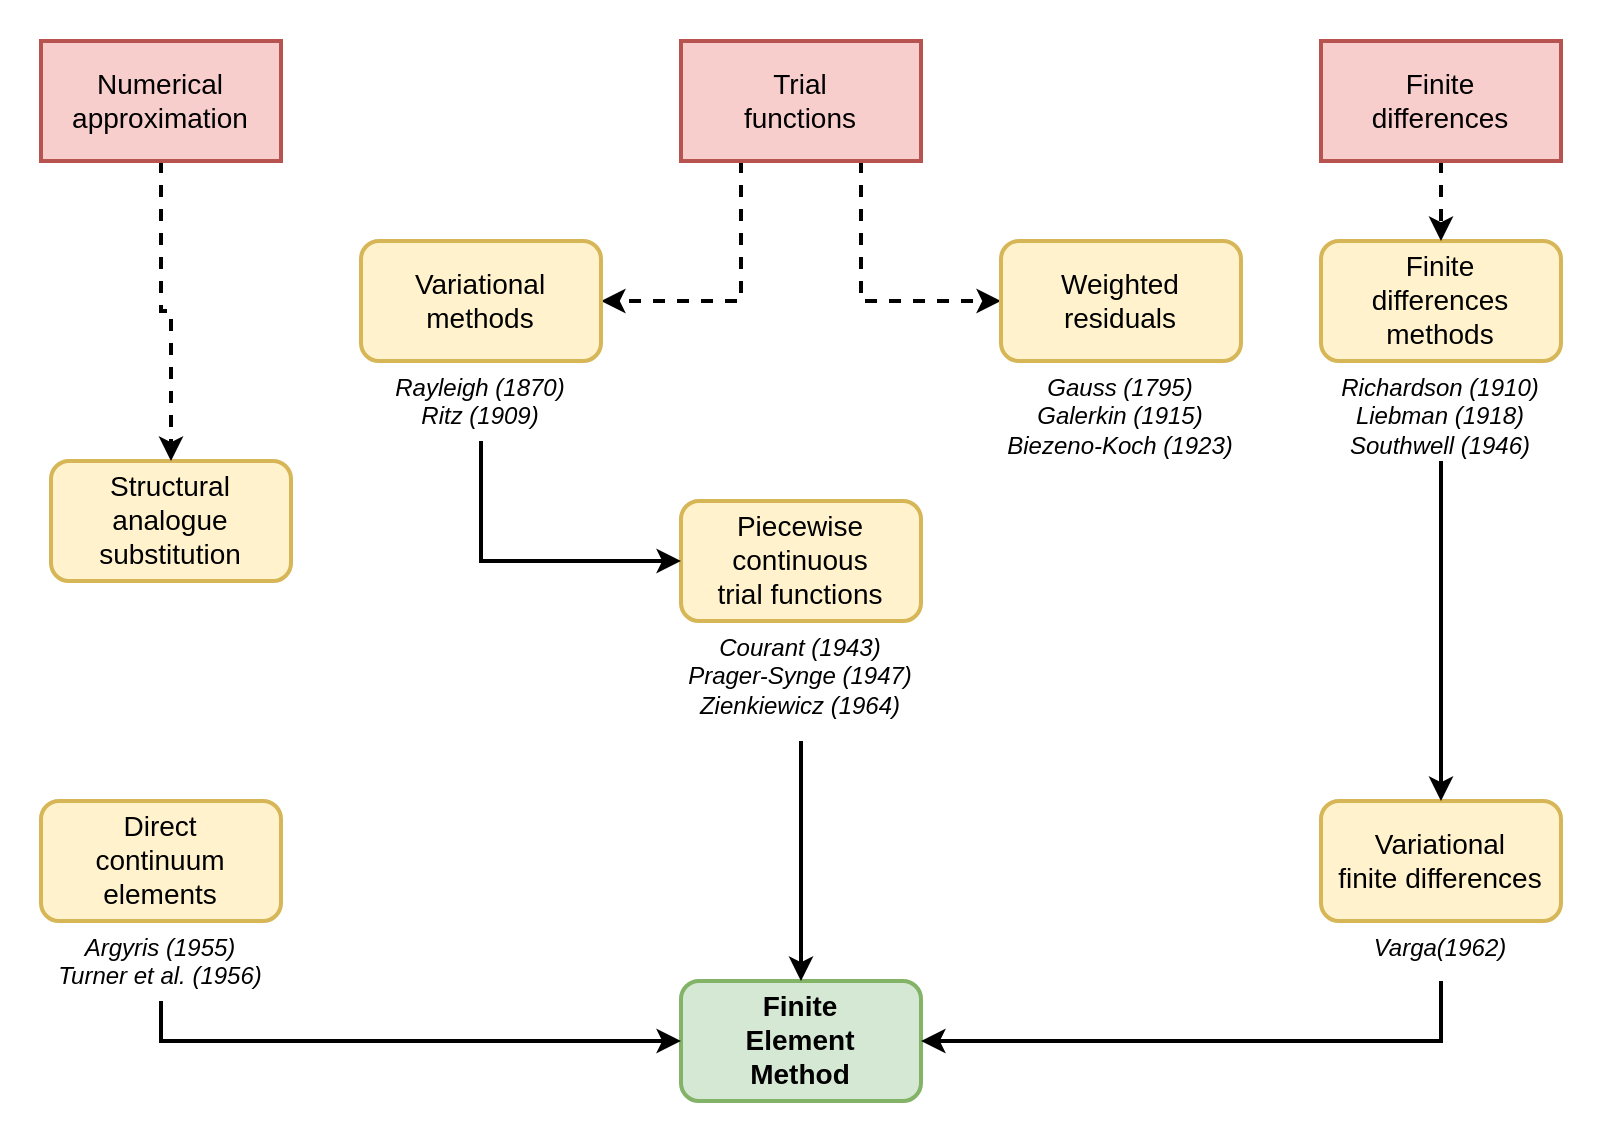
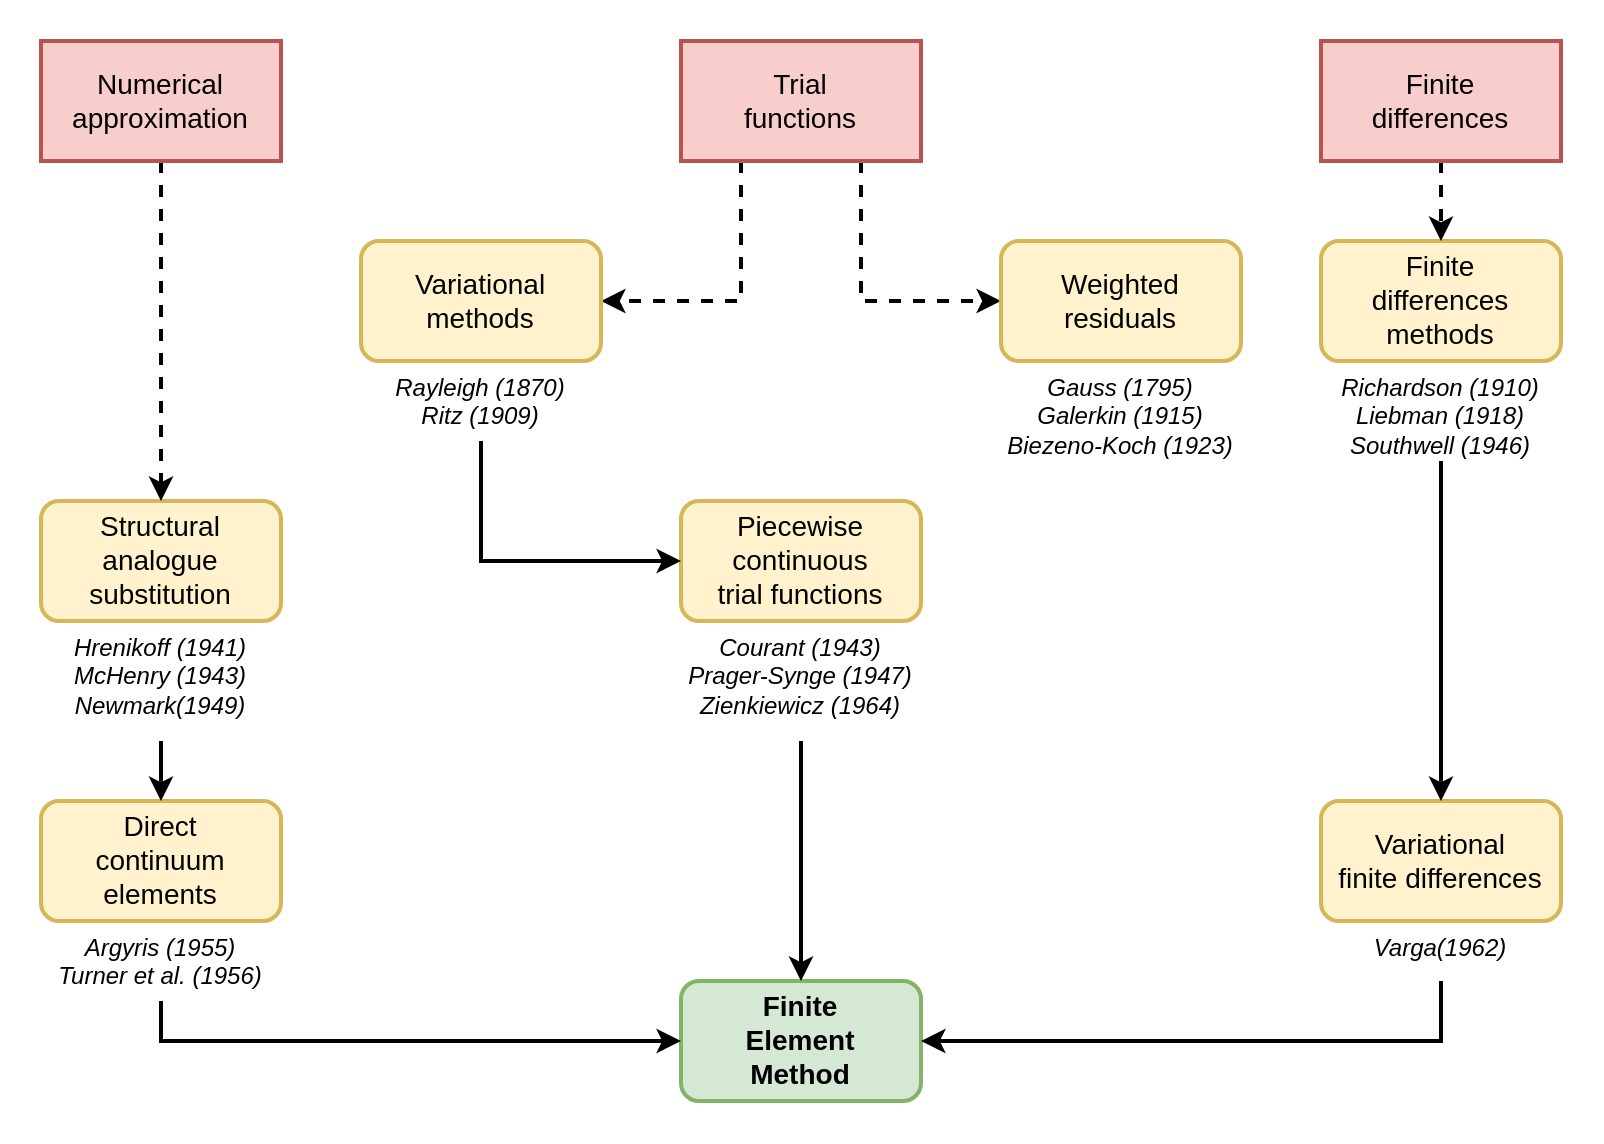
node "Structural analogue substitution": moved (171, 521) -> (161, 561)
node "Hrenikoff (1941) McHenry (1943) Newmark(1949)": added
edge "Hrenikoff (1941) McHenry (1943) Newmark(1949)" -> "Direct continuum elements": added
